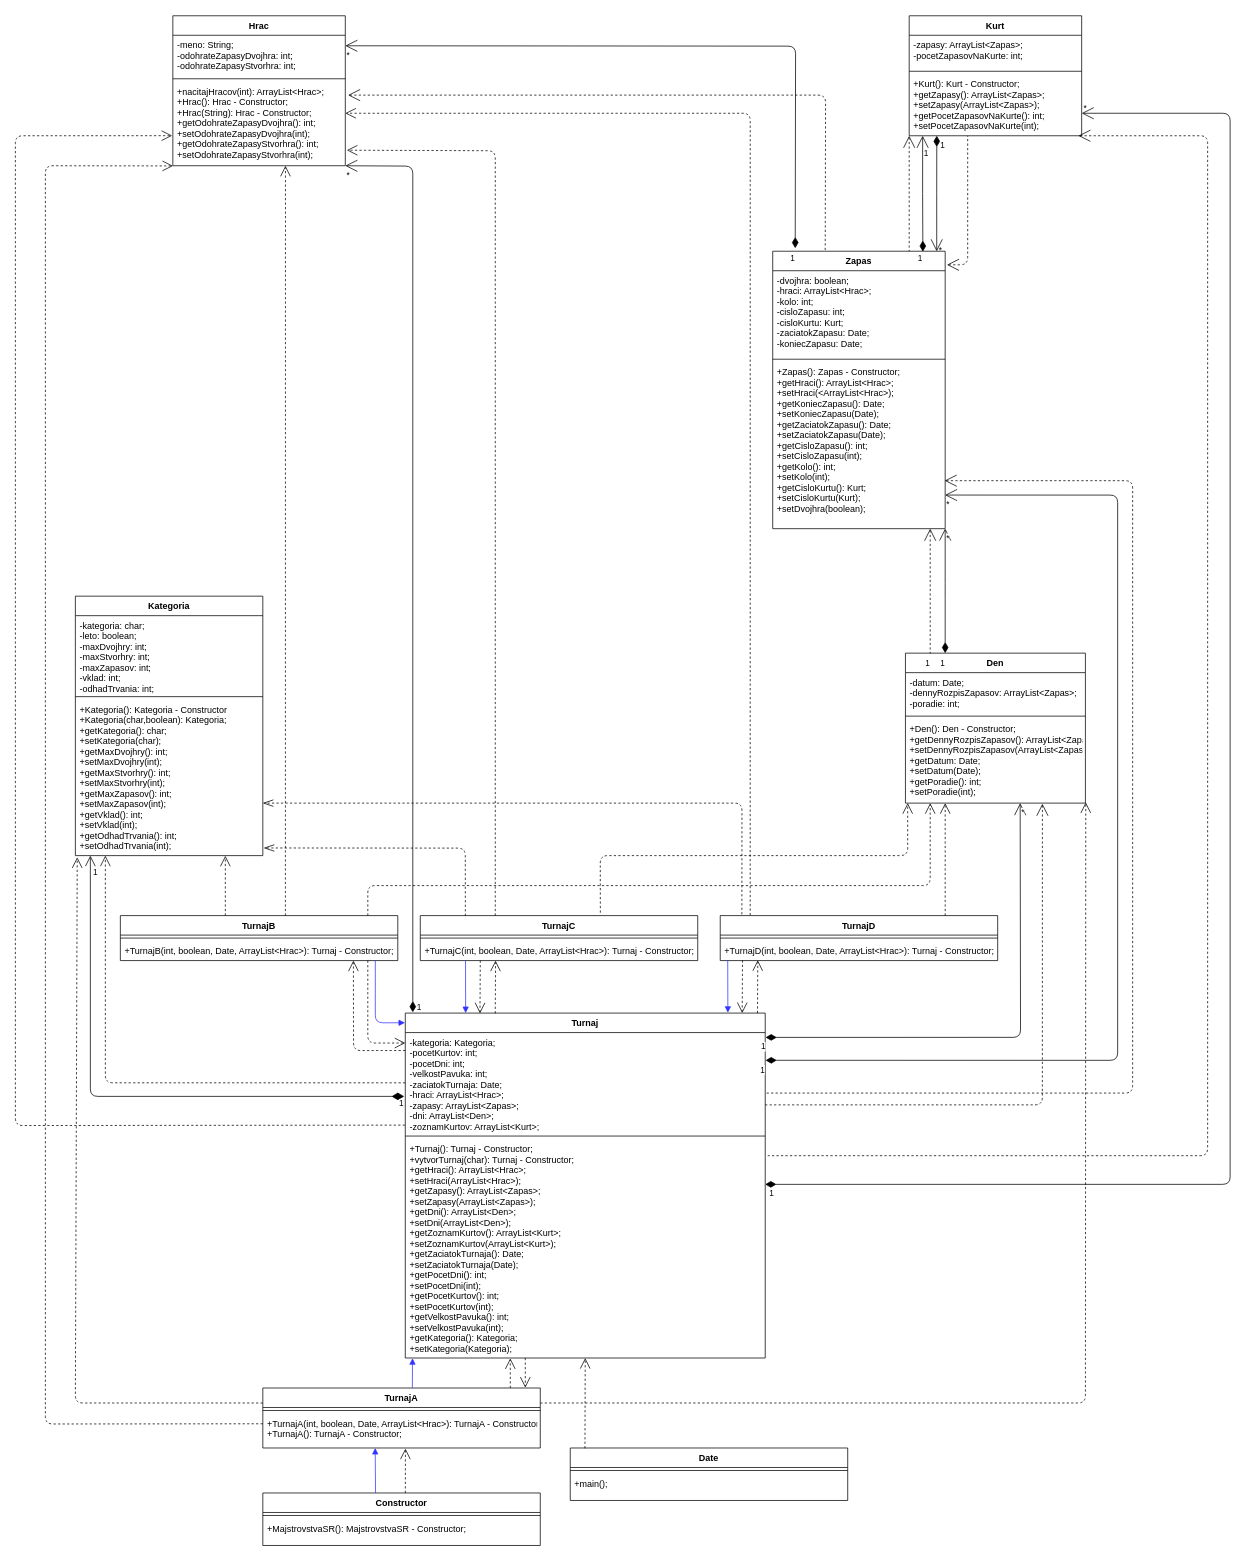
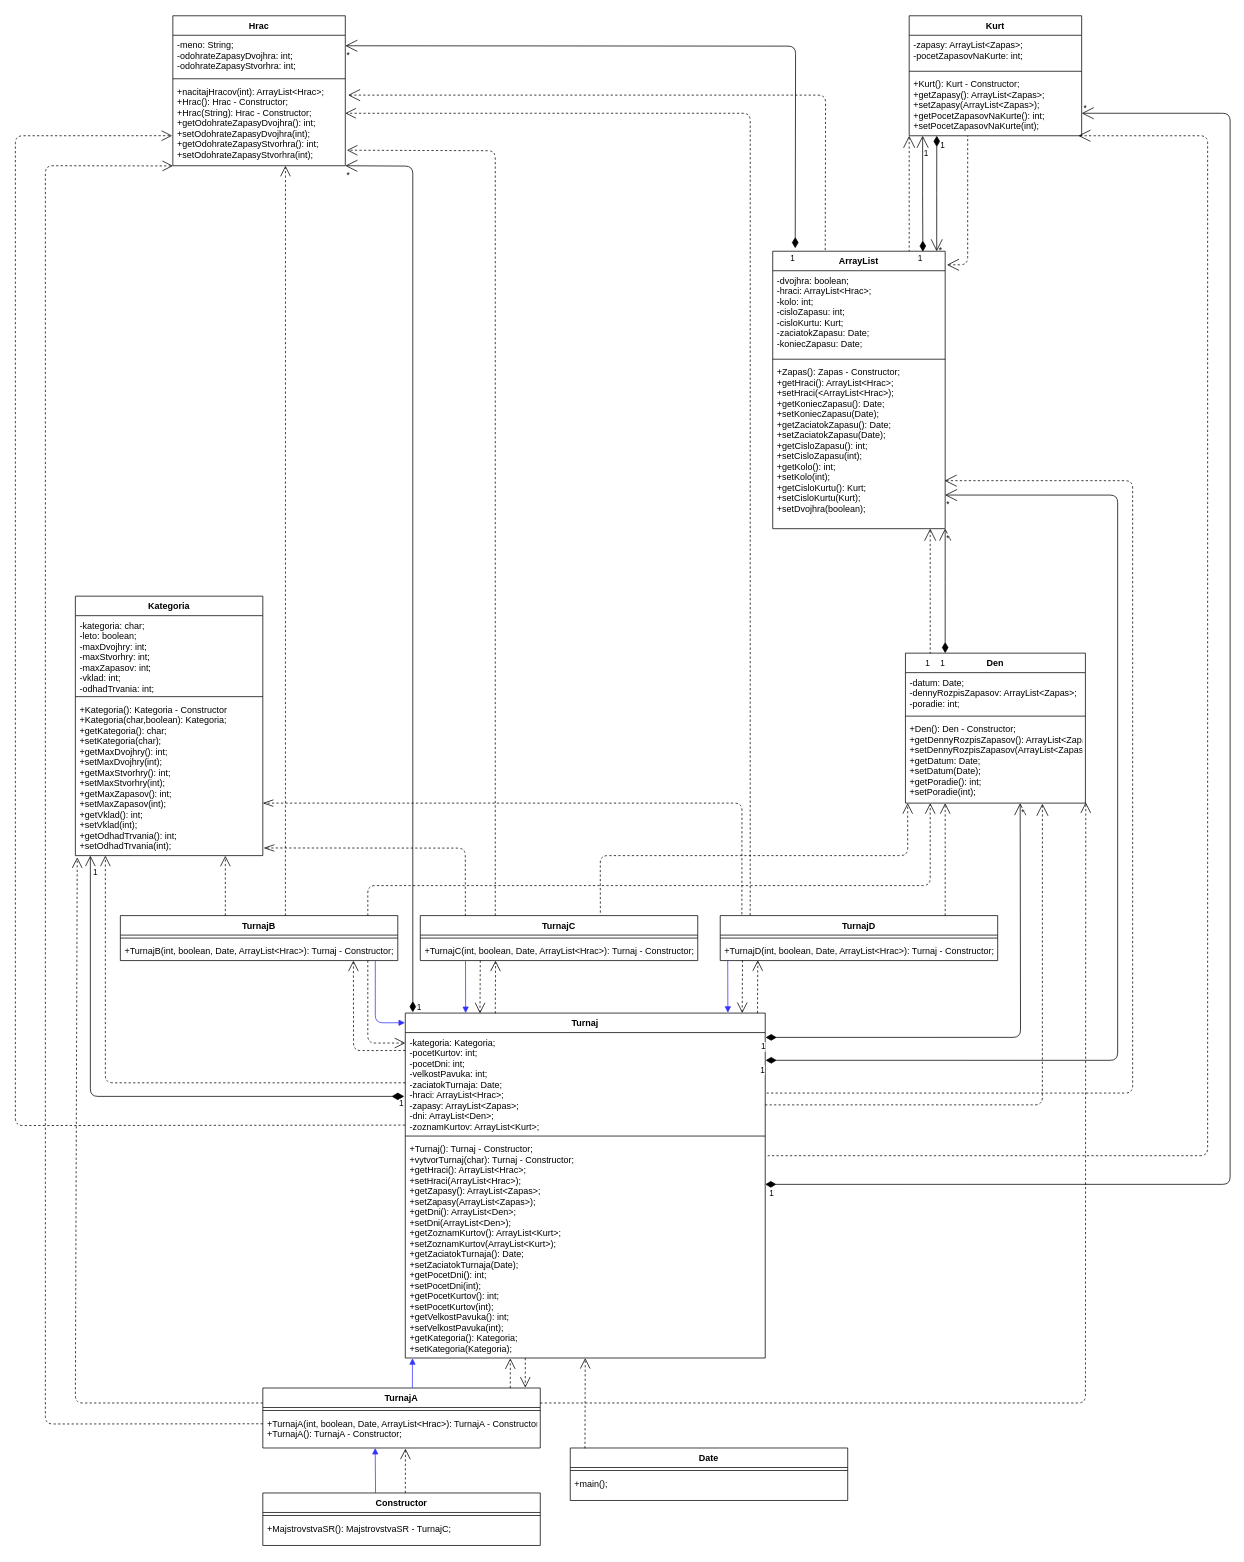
node "Zapas": label "Zapas" -> "ArrayList"
node "+MajstrovstvaSR(): MajstrovstvaSR - Constructor;": label "+MajstrovstvaSR(): MajstrovstvaSR - Constructor;" -> "+MajstrovstvaSR(): MajstrovstvaSR - TurnajC;"
